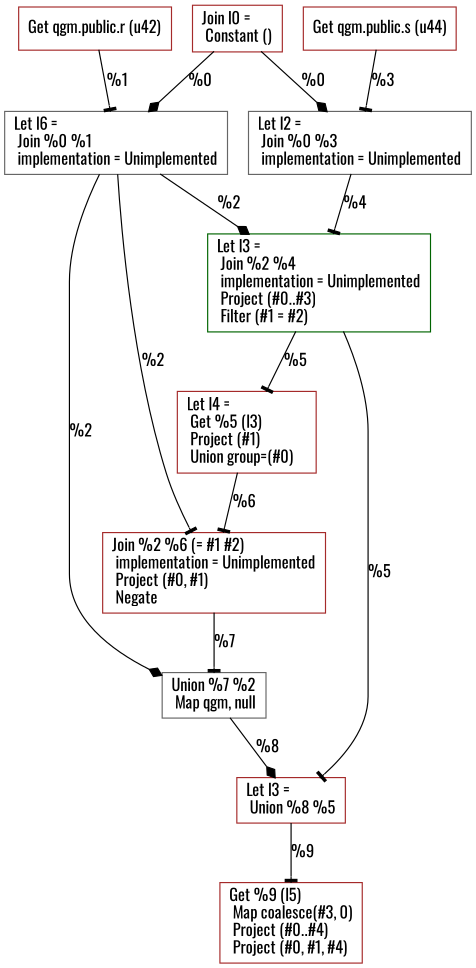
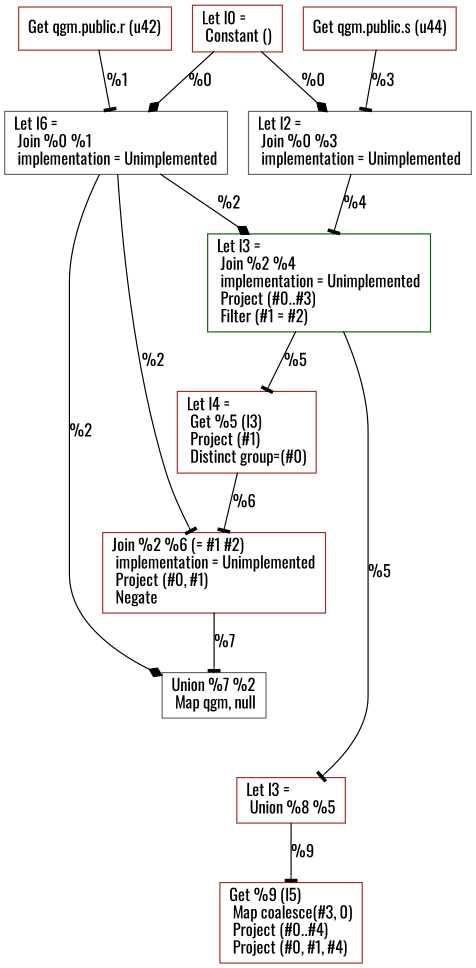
node "Join l0 = Constant ()": label "Join l0 = Constant ()" -> "Let l0 = Constant ()"
node "Let l4 = Get %5 (l3) Project (#1) Union group=(#0)": label "Let l4 = Get %5 (l3) Project (#1) Union group=(#0)" -> "Let l4 = Get %5 (l3) Project (#1) Distinct group=(#0)"
edge "Union %7 %2 Map qgm, null" -> "Let l3 = Union %8 %5": removed, label "%8"
